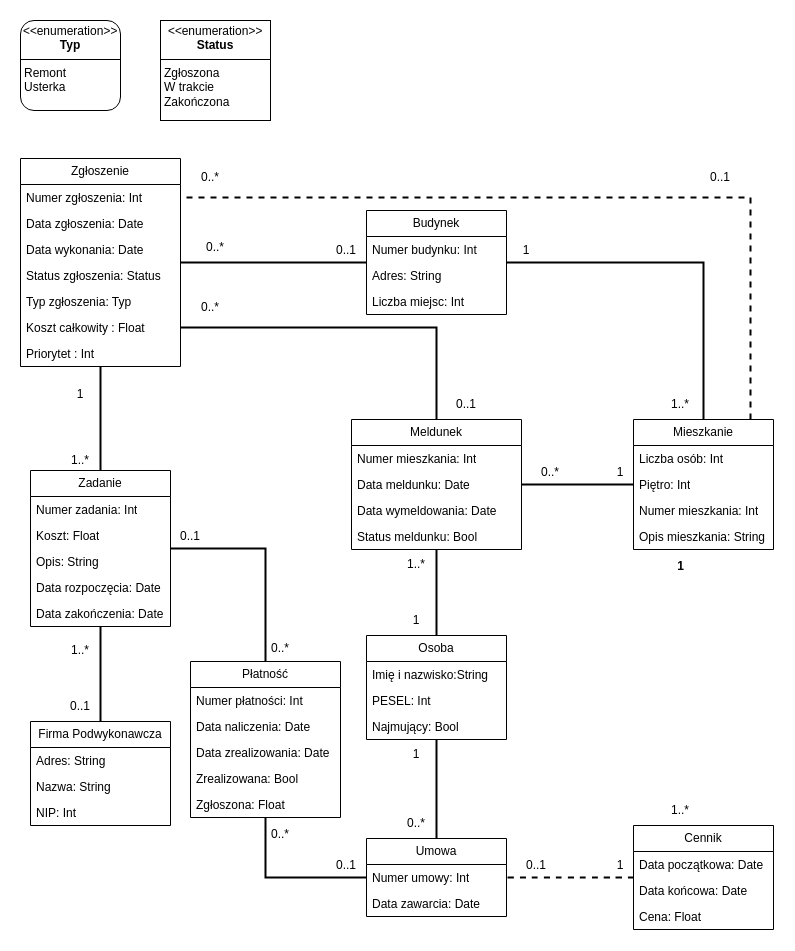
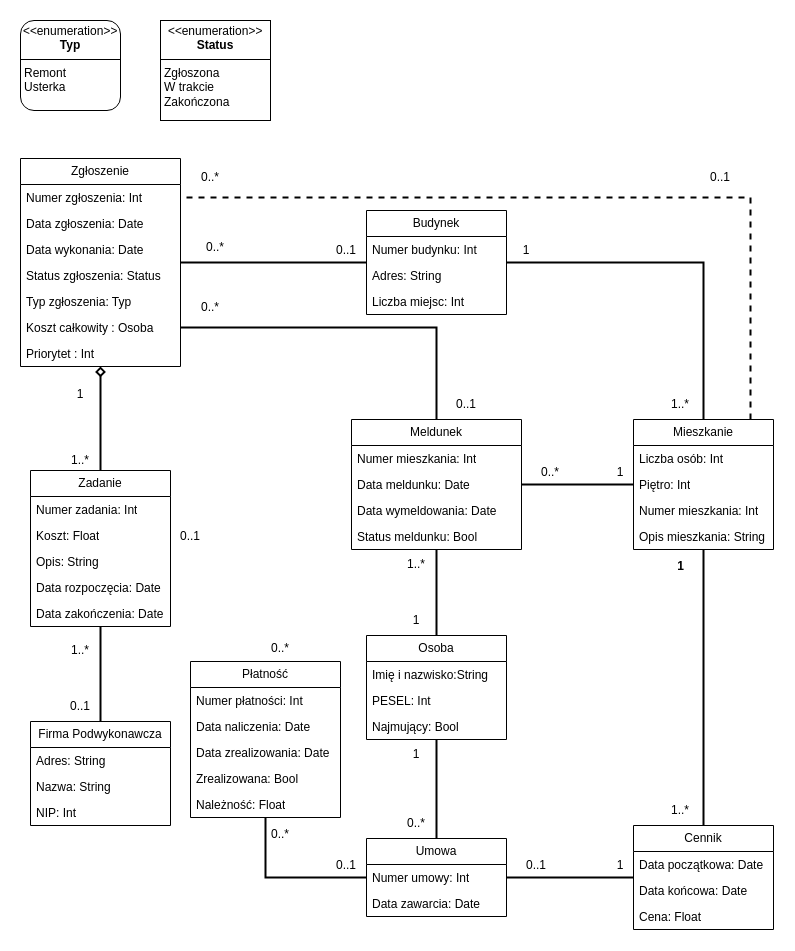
node "Koszt całkowity : Float": label "Koszt całkowity : Float" -> "Koszt całkowity : Osoba"
edge "Zgłoszenie" -- "Zadanie": arrowhead none -> diamond
edge "Zadanie" -- "Płatność": removed
edge "Mieszkanie" -- "Cennik": added
node "Zgłoszona: Float": label "Zgłoszona: Float" -> "Należność: Float"
edge "Umowa" -- "Cennik": style dashed -> solid
